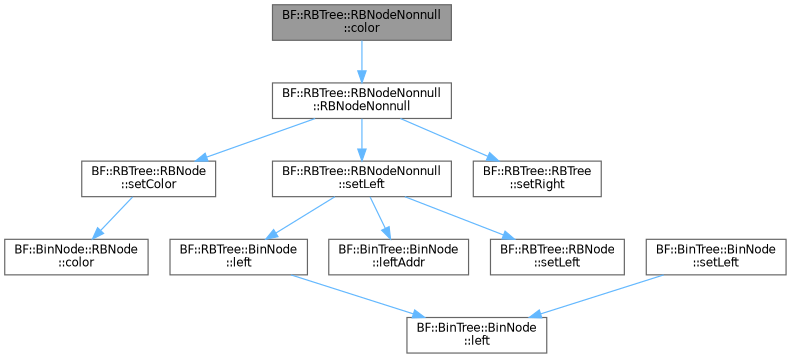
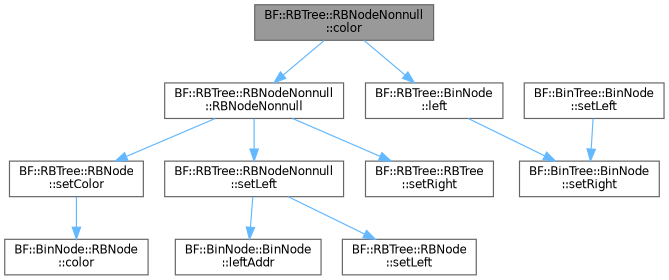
edge "BF::RBTree::RBNodeNonnull ::setLeft" -> "BF::RBTree::BinNode ::left": now "BF::RBTree::RBNodeNonnull ::color" -> "BF::RBTree::BinNode ::left"
node "BF::BinTree::BinNode ::leftAddr": label "BF::BinTree::BinNode ::leftAddr" -> "BF::BinNode::BinNode ::leftAddr"
node "BF::BinTree::BinNode ::left": label "BF::BinTree::BinNode ::left" -> "BF::BinTree::BinNode ::setRight"
